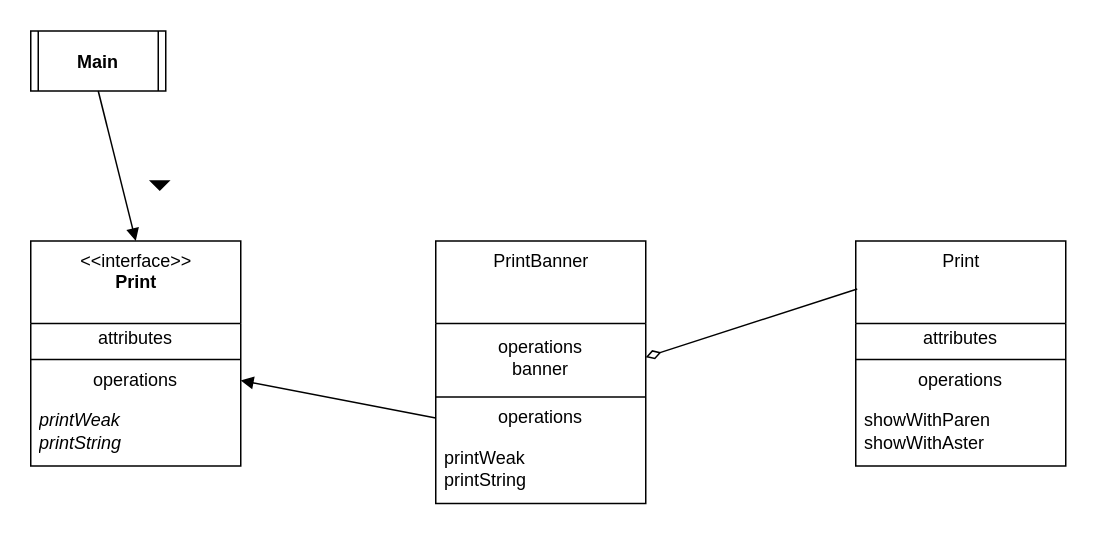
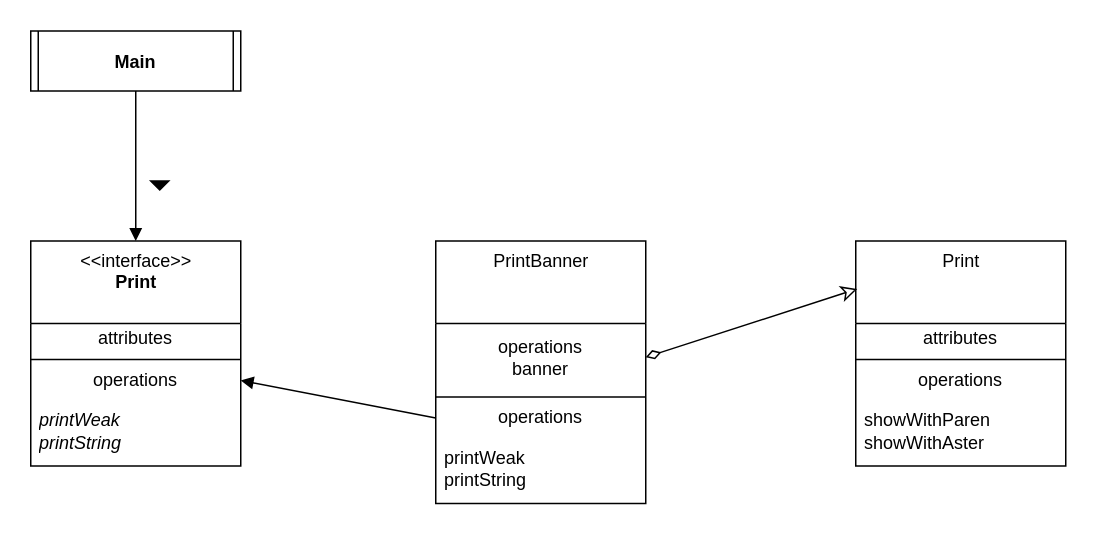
node "Main": size 135x60 -> 210x60
edge "Print" -> "operations banner": arrowhead none -> classic
